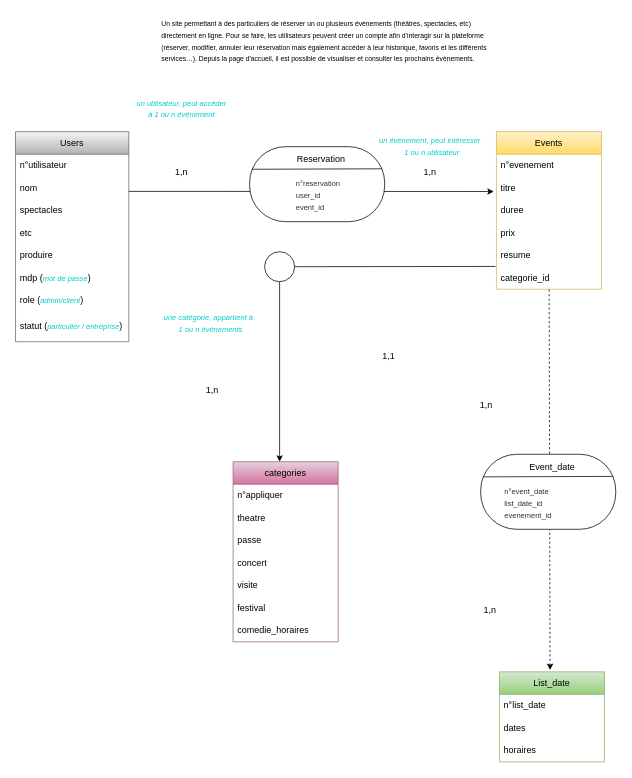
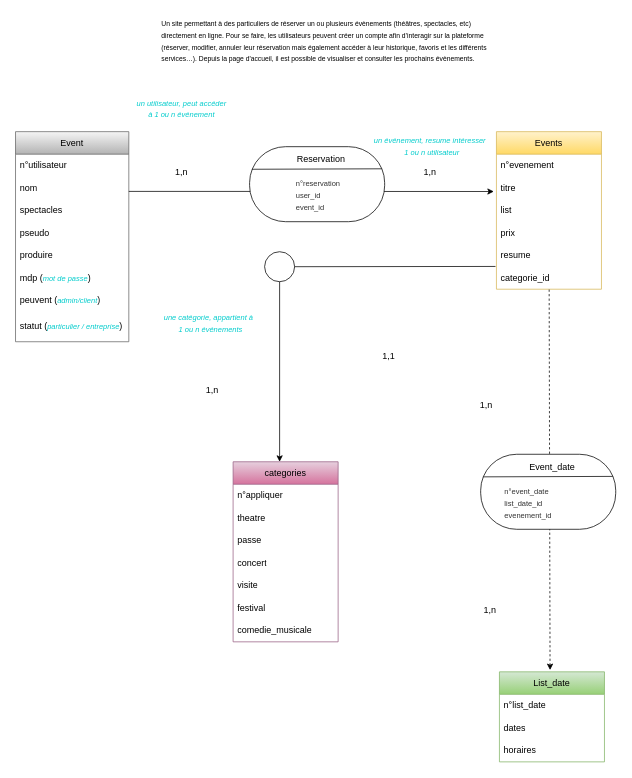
node "Users": label "Users" -> "Event"
node "un événement, peut intéresser 1 ou n utilisateur": label "un événement, peut intéresser 1 ou n utilisateur" -> "un événement, resume intéresser 1 ou n utilisateur"
node "duree": label "duree" -> "list"
node "etc": label "etc" -> "pseudo"
node "role (admin/client)": label "role (admin/client)" -> "peuvent (admin/client)"
node "comedie_horaires": label "comedie_horaires" -> "comedie_musicale"
